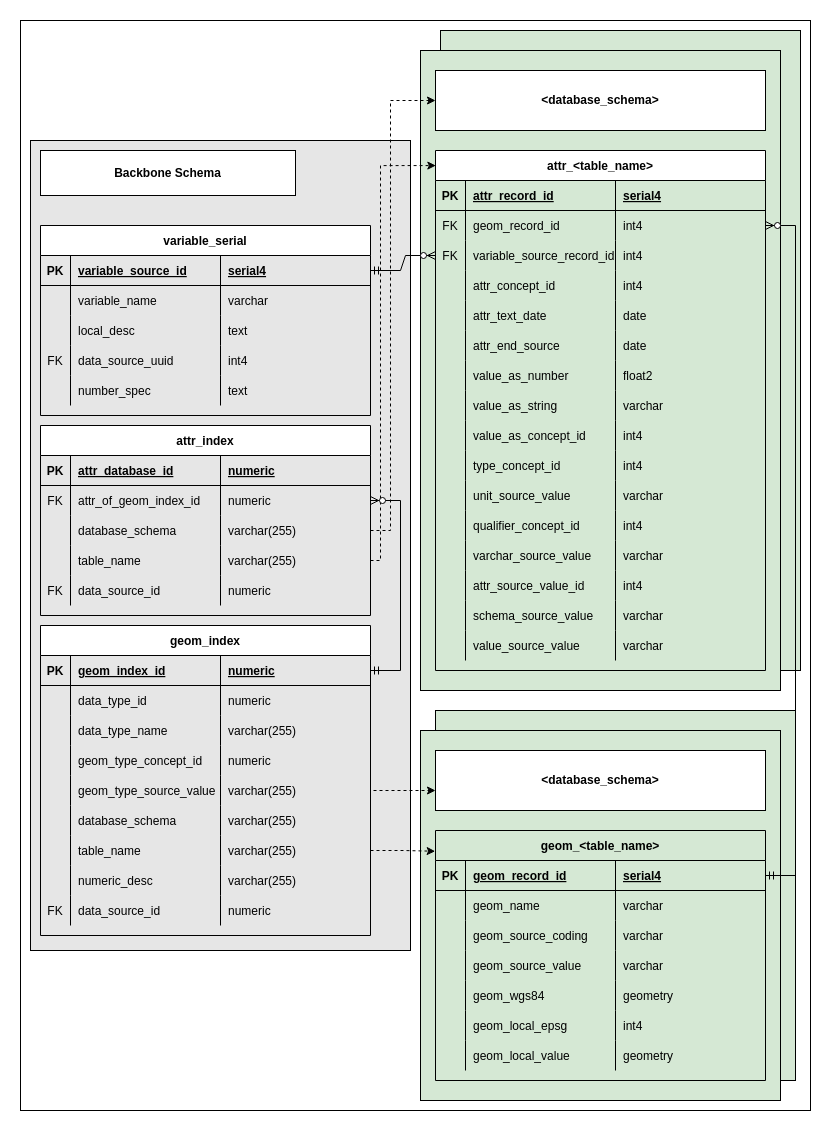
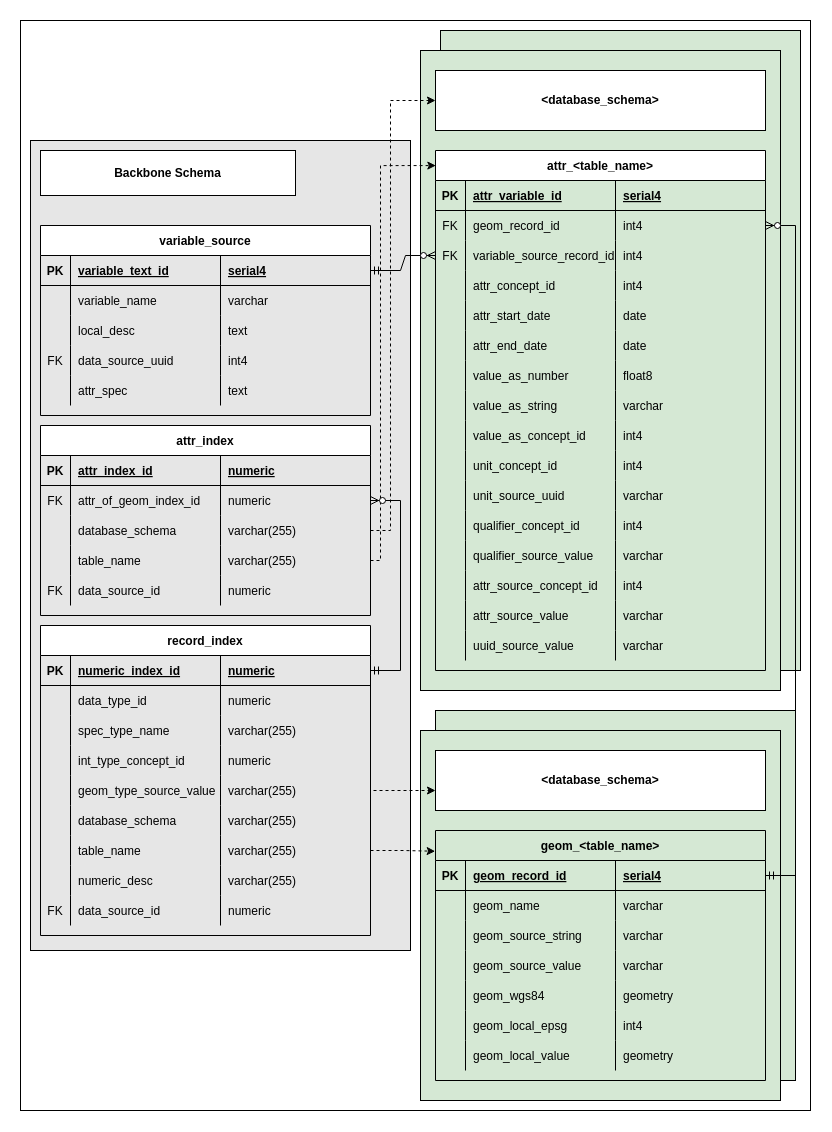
node "attr_record_id": label "attr_record_id" -> "attr_variable_id"
node "variable_serial": label "variable_serial" -> "variable_source"
node "variable_source_id": label "variable_source_id" -> "variable_text_id"
node "attr_text_date": label "attr_text_date" -> "attr_start_date"
node "attr_end_source": label "attr_end_source" -> "attr_end_date"
node "float2": label "float2" -> "float8"
node "number_spec": label "number_spec" -> "attr_spec"
node "type_concept_id": label "type_concept_id" -> "unit_concept_id"
node "attr_database_id": label "attr_database_id" -> "attr_index_id"
node "unit_source_value": label "unit_source_value" -> "unit_source_uuid"
node "varchar_source_value": label "varchar_source_value" -> "qualifier_source_value"
node "attr_source_value_id": label "attr_source_value_id" -> "attr_source_concept_id"
node "schema_source_value": label "schema_source_value" -> "attr_source_value"
node "geom_index": label "geom_index" -> "record_index"
node "value_source_value": label "value_source_value" -> "uuid_source_value"
node "geom_index_id": label "geom_index_id" -> "numeric_index_id"
node "data_type_name": label "data_type_name" -> "spec_type_name"
node "geom_type_concept_id": label "geom_type_concept_id" -> "int_type_concept_id"
node "geom_source_coding": label "geom_source_coding" -> "geom_source_string"
